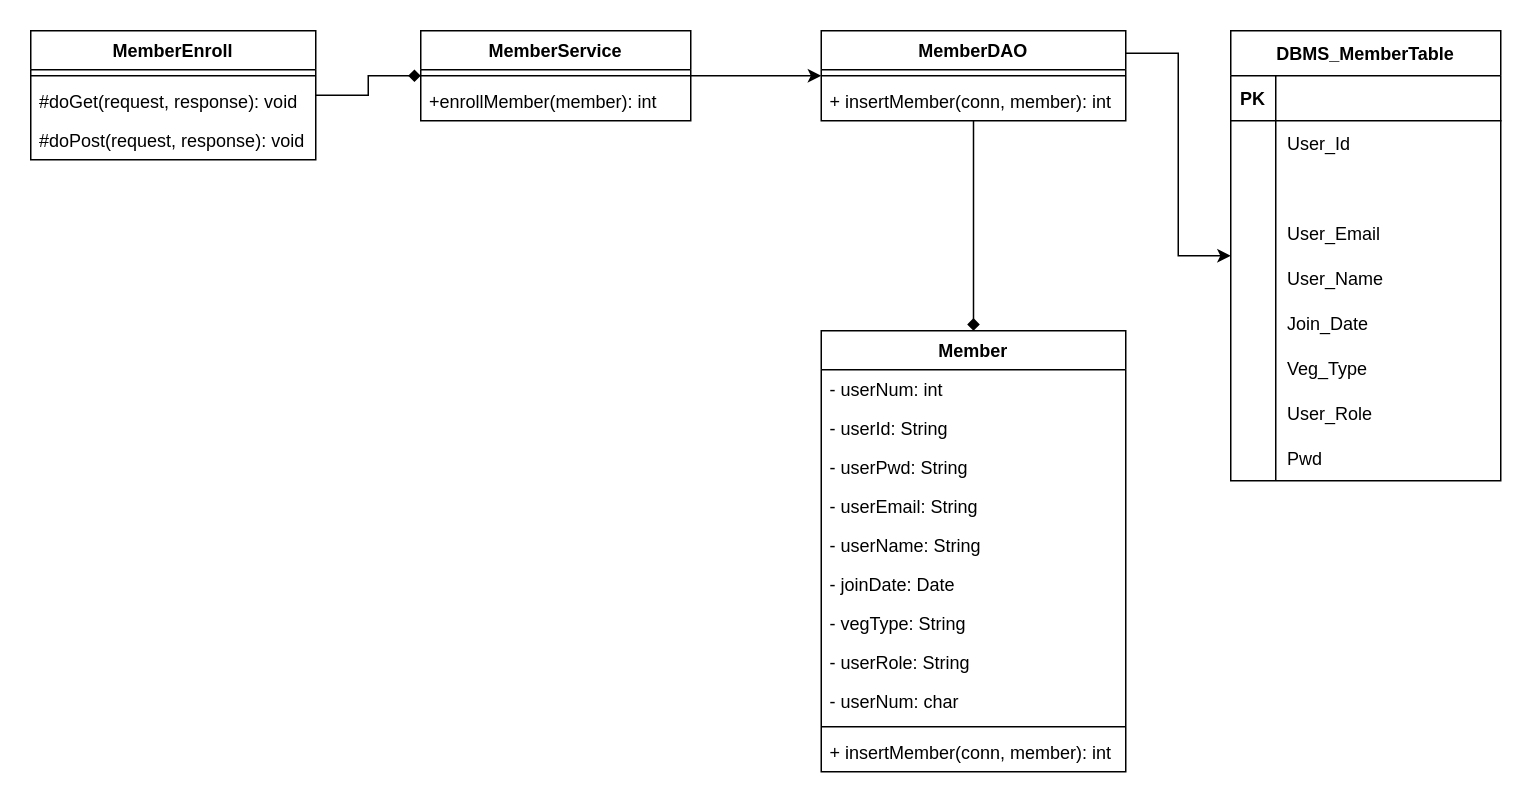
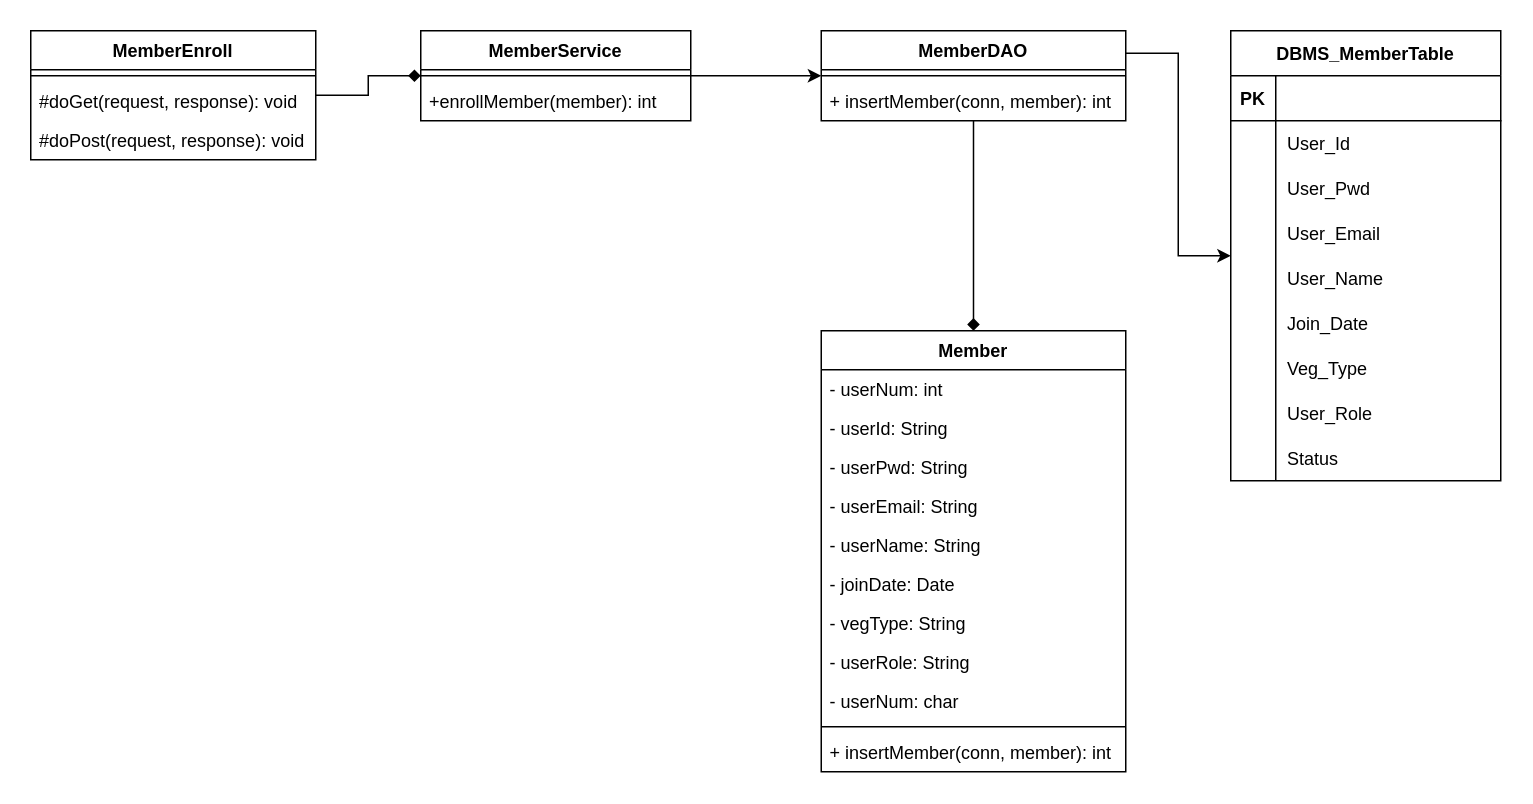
node "User_Pwd": added
node "Pwd": label "Pwd" -> "Status"
